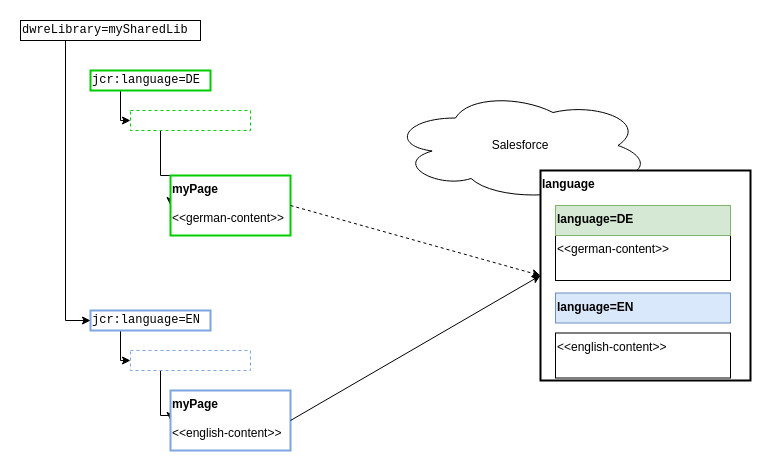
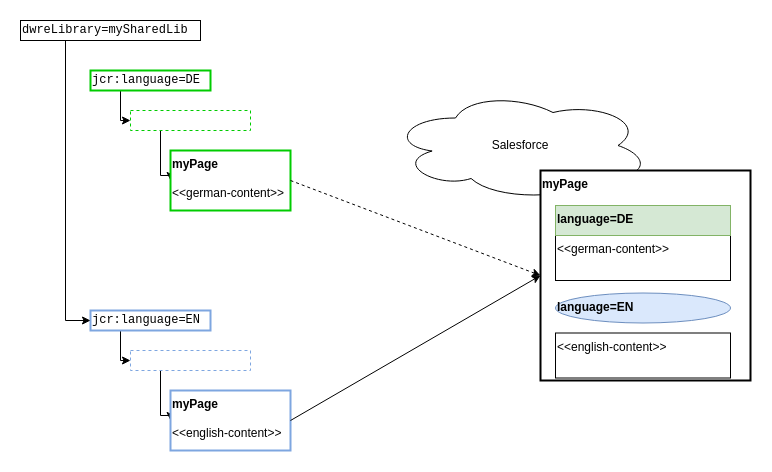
node "language": label "language" -> "myPage"
node "myPage <<german-content>>": moved (231, 206) -> (231, 181)
node "language=EN": shape rectangle -> ellipse
